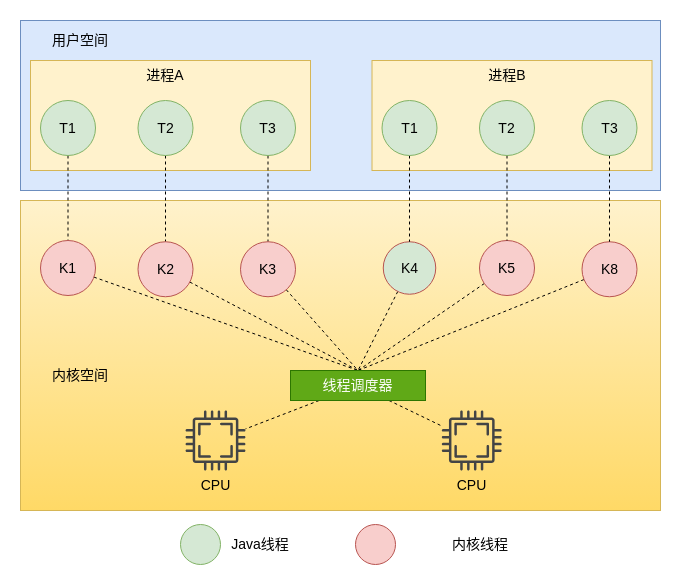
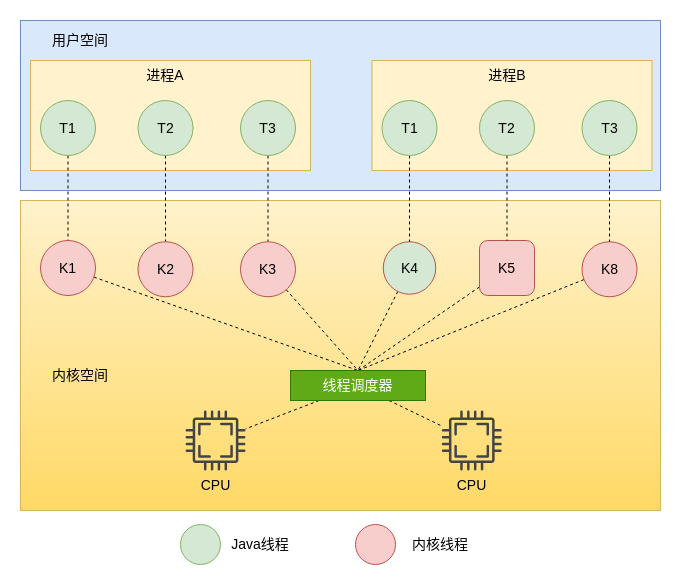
node "K5": shape ellipse -> rounded rectangle
edge "K2" -- "线程调度器": removed
node "内核线程": moved (481, 545) -> (441, 545)
